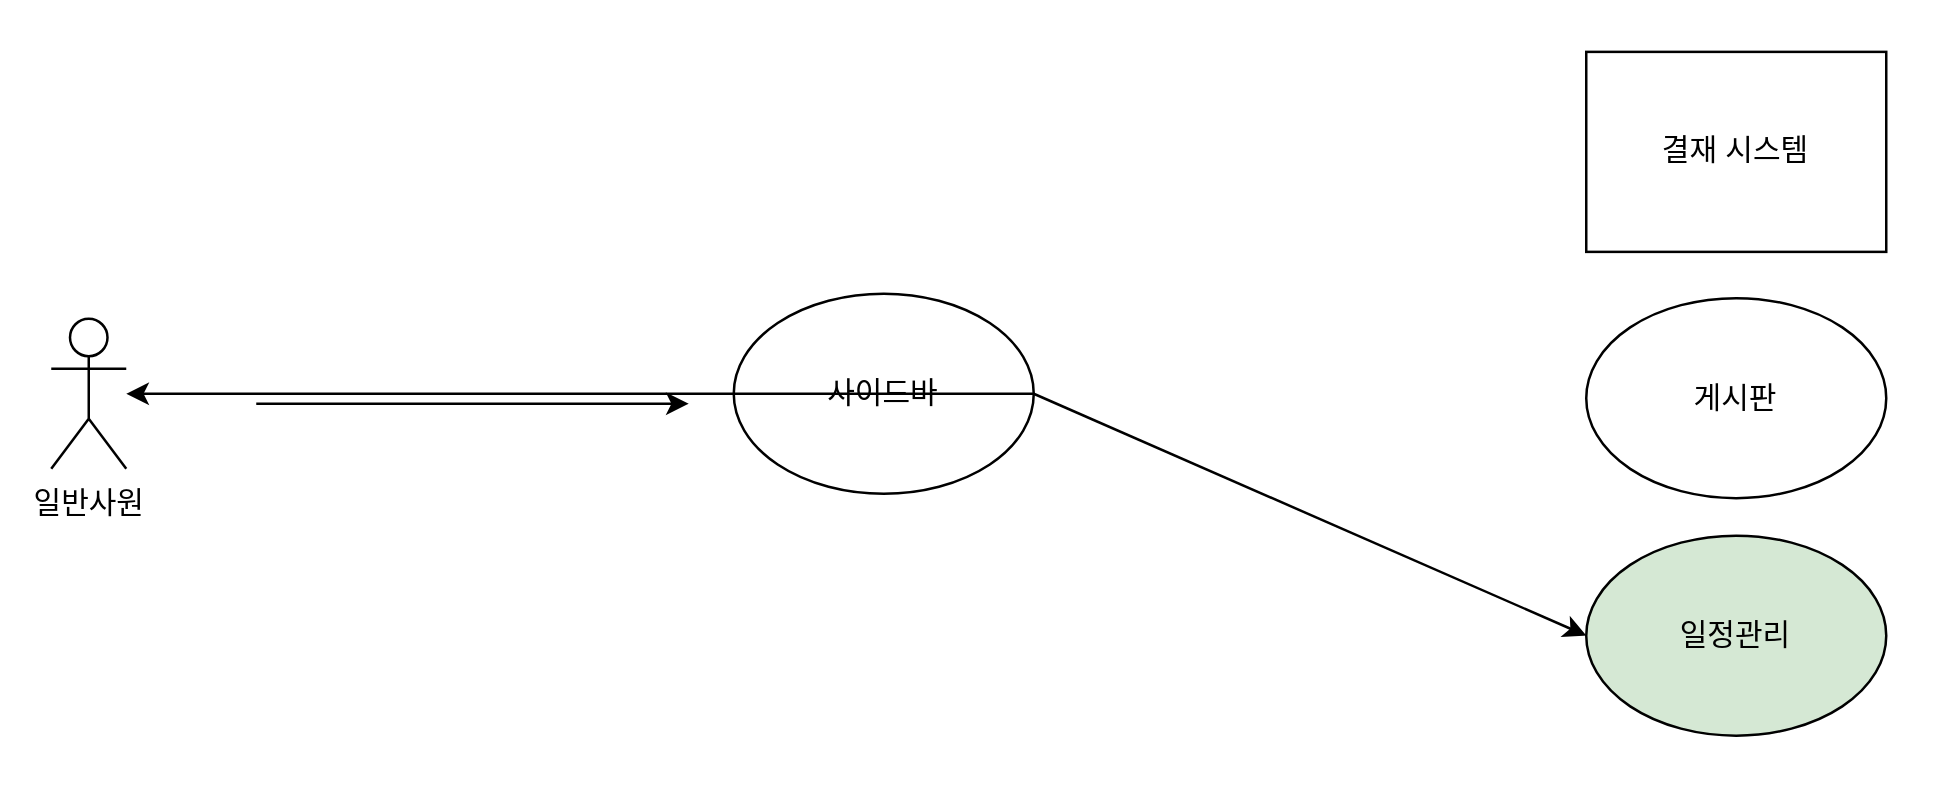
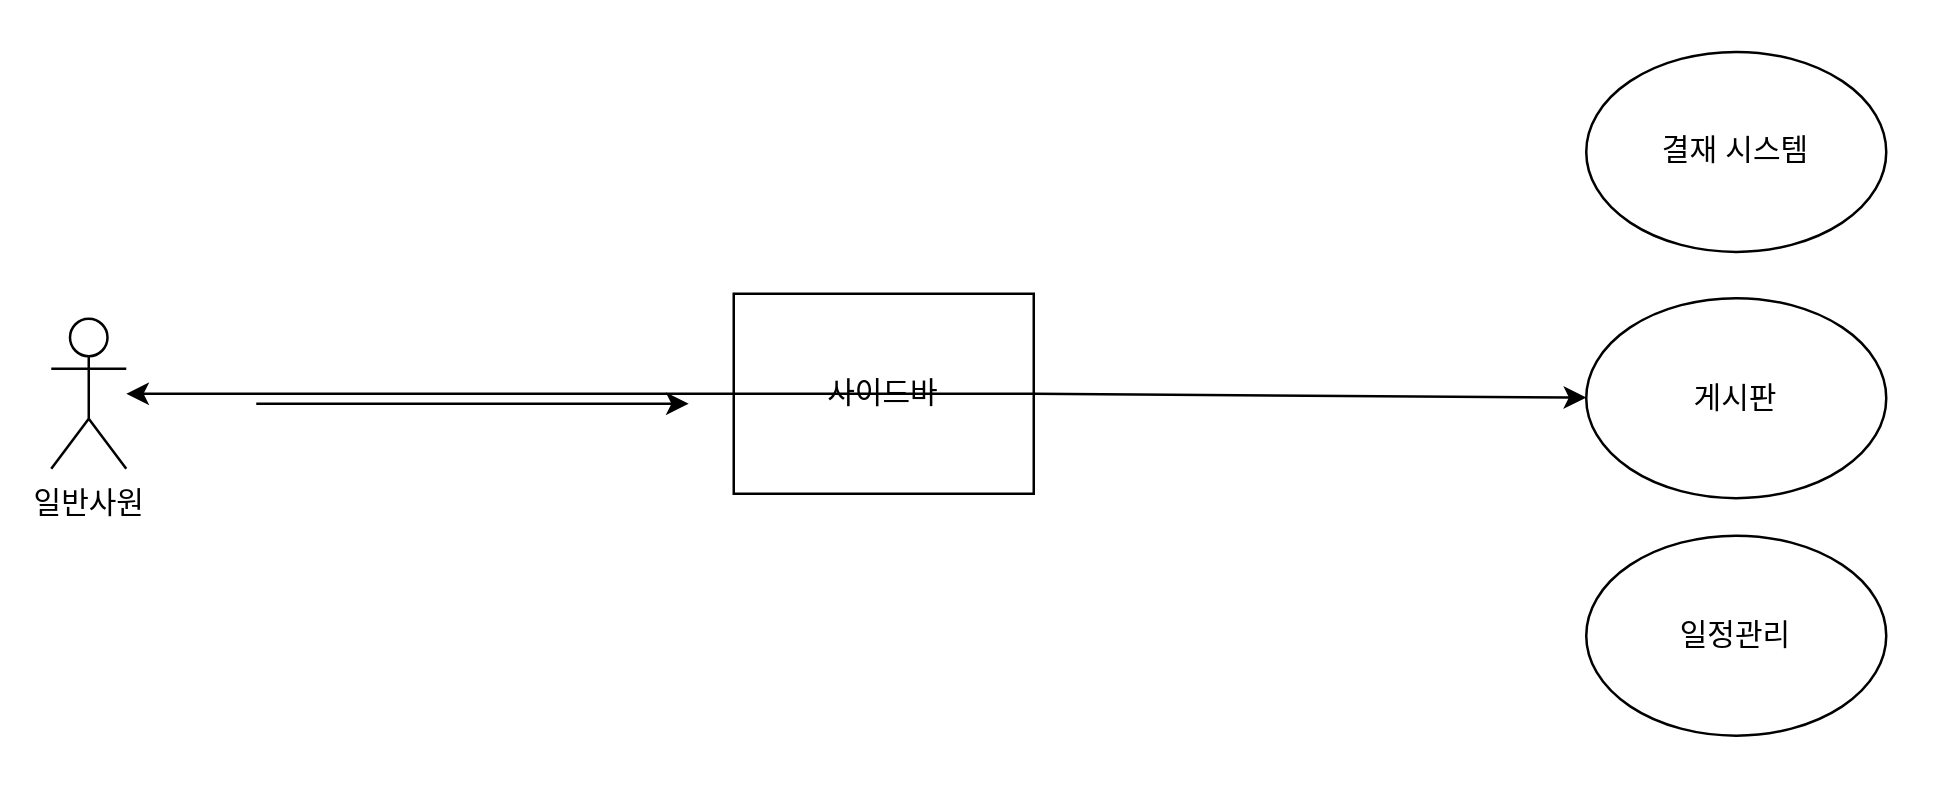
node "결재 시스템": shape rectangle -> ellipse
node "사이드바": shape ellipse -> rectangle
edge "사이드바" -> "일정관리": now "사이드바" -> "게시판"
node "일정관리": fillcolor #d5e8d4 -> #ffffff
